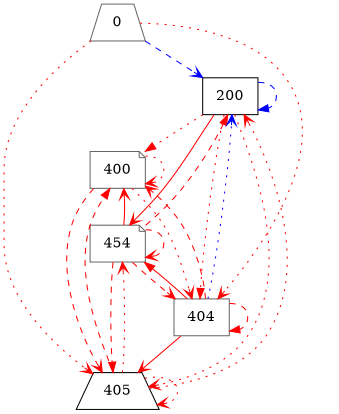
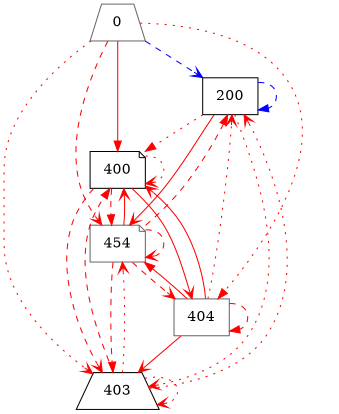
edge "0" -> "400": added
edge "0" -> "404": arrowhead vee -> normal
edge "0" -> "454": added
node "400": color gray40 -> black
edge "200" -> "404": removed
edge "400" -> "454": added
edge "404" -> "200": color blue -> red
edge "400" -> "404": style dotted -> solid
edge "404" -> "400": style dashed -> solid
node "405": label "405" -> "403"
